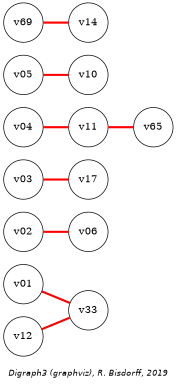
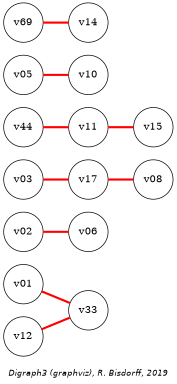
node "v04": label "v04" -> "v44"
node "v65": label "v65" -> "v15"
node "v08": added
